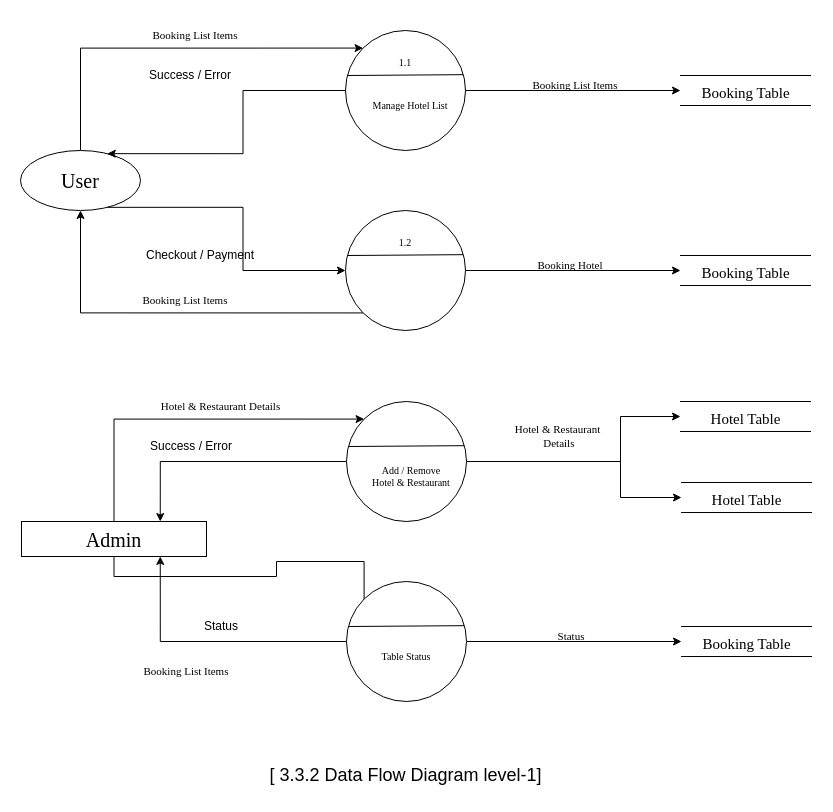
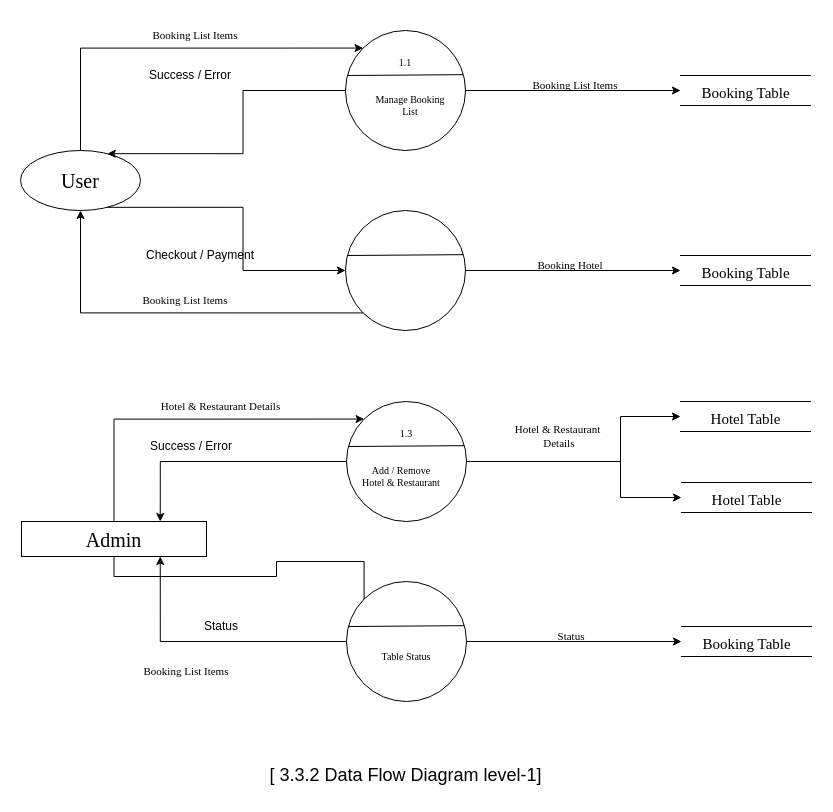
node "Manage Hotel List": label "Manage Hotel List" -> "Manage Booking List"
node "1.2": removed
node "1.3": added
node "Add / Remove Hotel & Restaurant": moved (412, 477) -> (402, 477)
